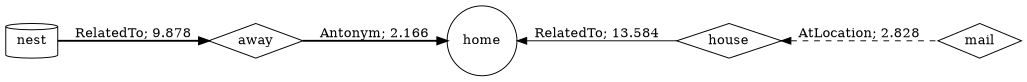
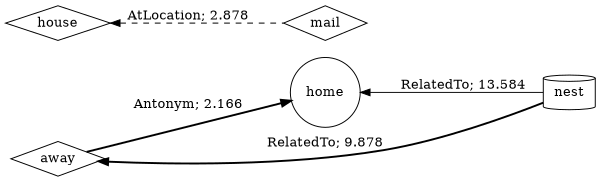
edge "mail" -> "house": label "AtLocation; 2.828" -> "AtLocation; 2.878"
edge "house" -> "home": now "nest" -> "home"
